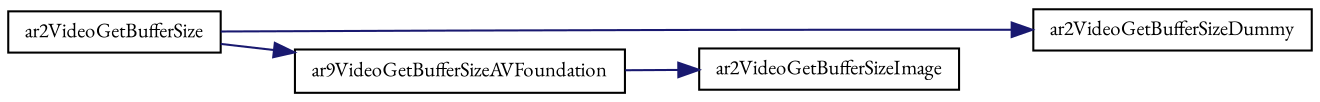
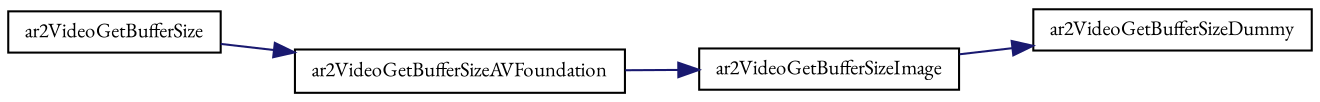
edge "ar2VideoGetBufferSize" -> "ar2VideoGetBufferSizeDummy": now "ar2VideoGetBufferSizeImage" -> "ar2VideoGetBufferSizeDummy"
node "ar9VideoGetBufferSizeAVFoundation": label "ar9VideoGetBufferSizeAVFoundation" -> "ar2VideoGetBufferSizeAVFoundation"
